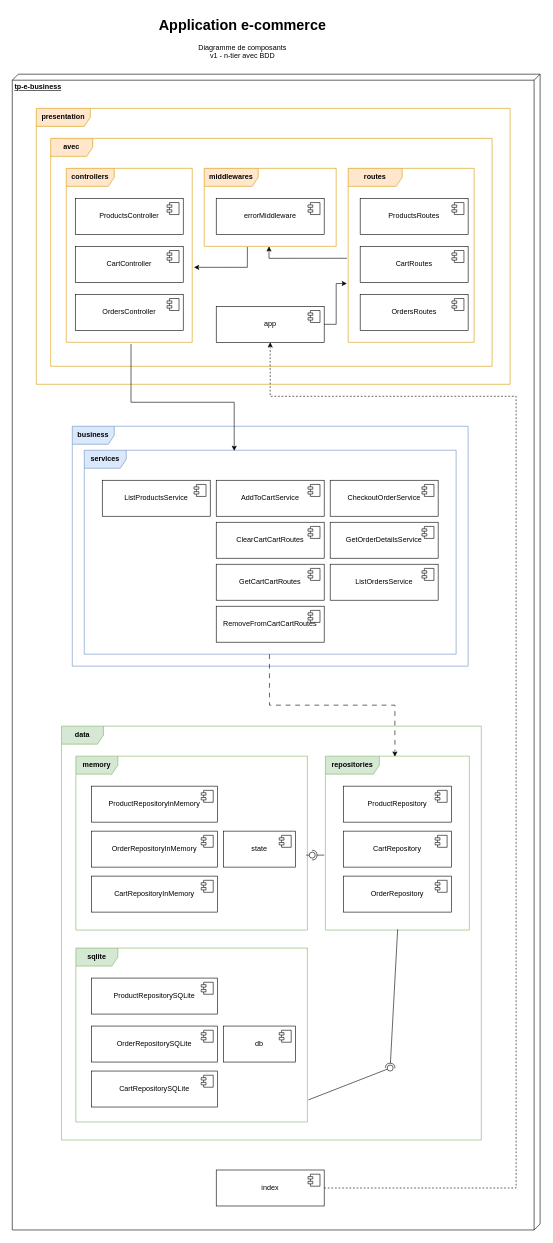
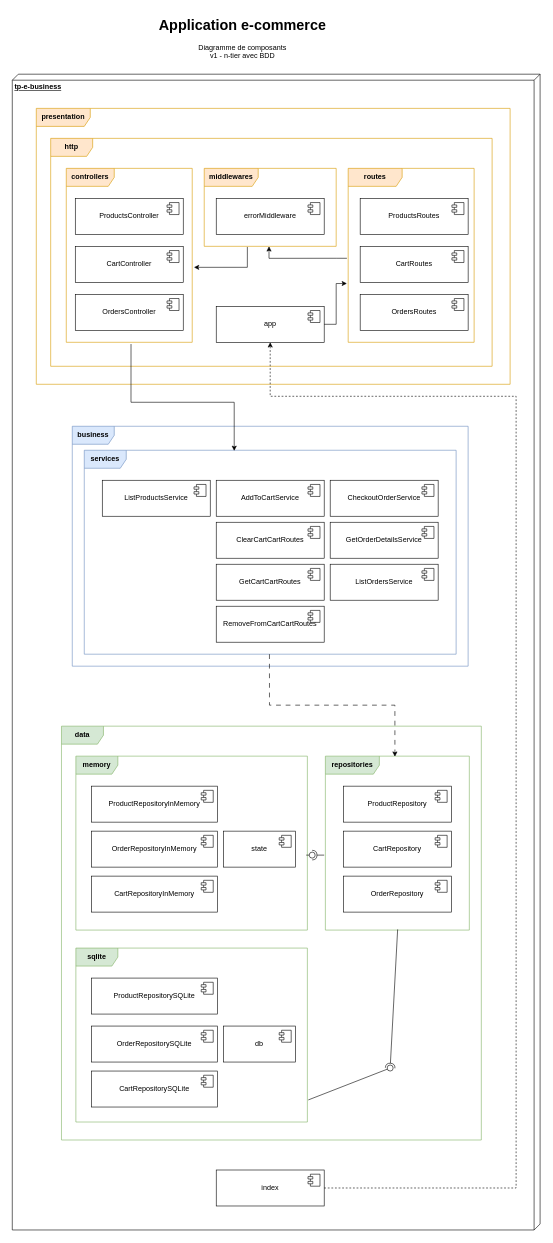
node "avec": label "avec" -> "http"
